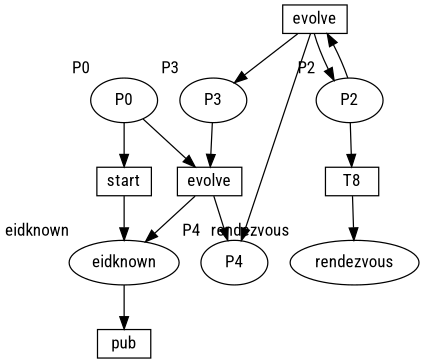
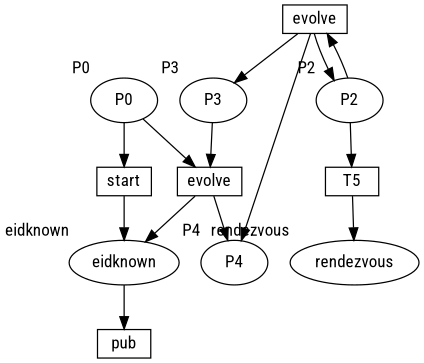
node "T8": label "T8" -> "T5"
